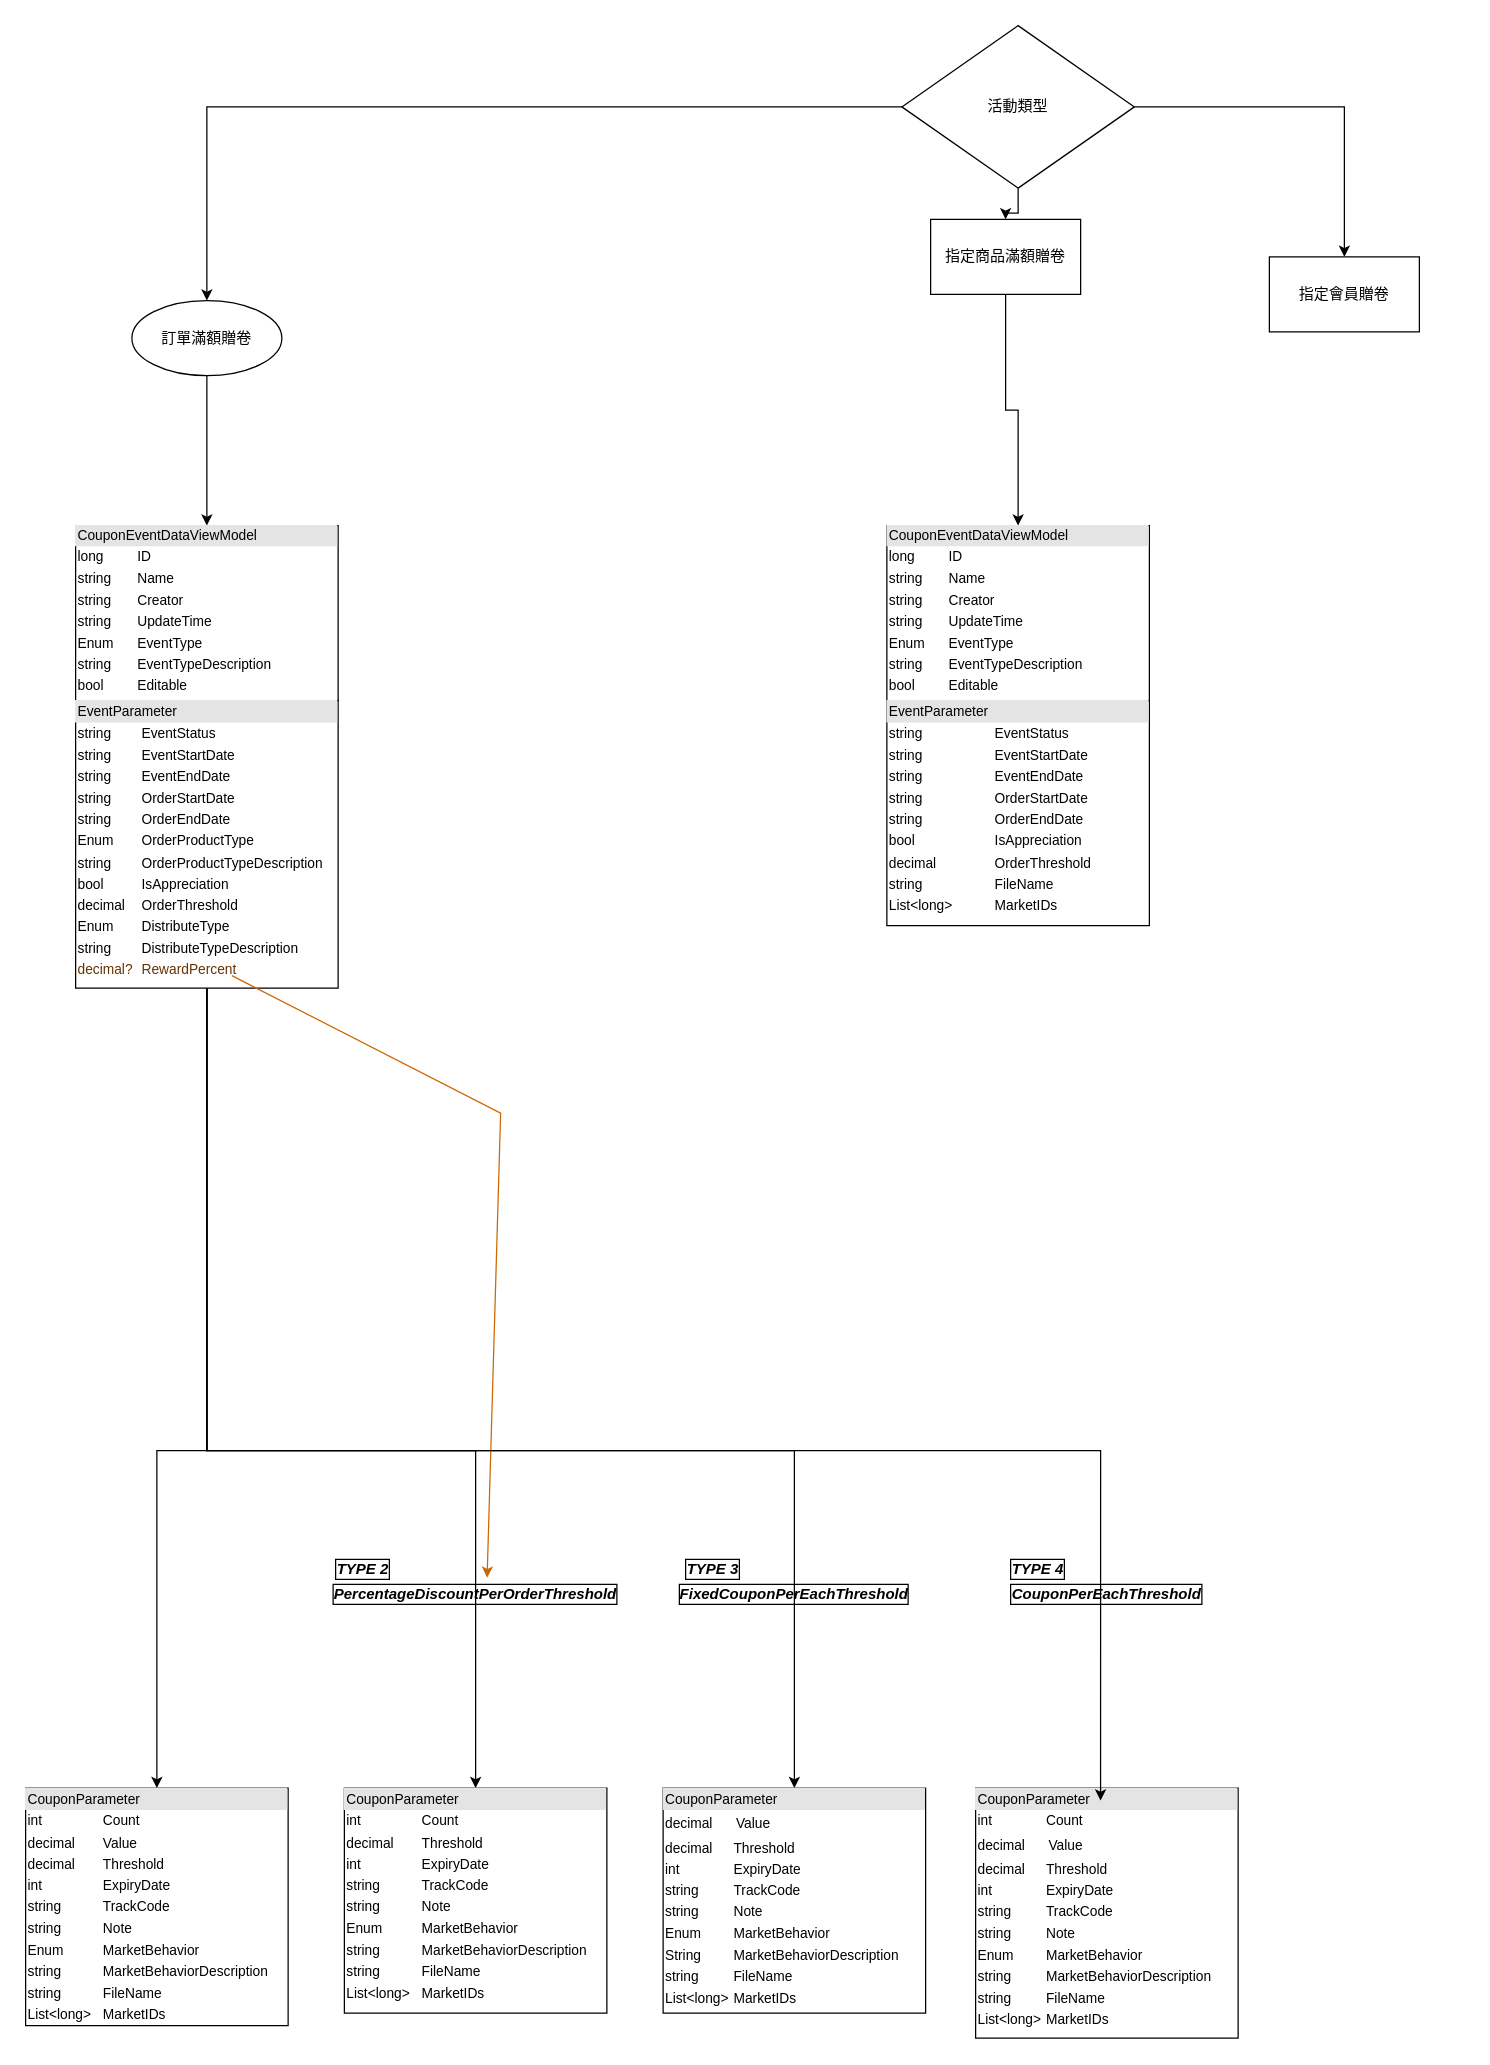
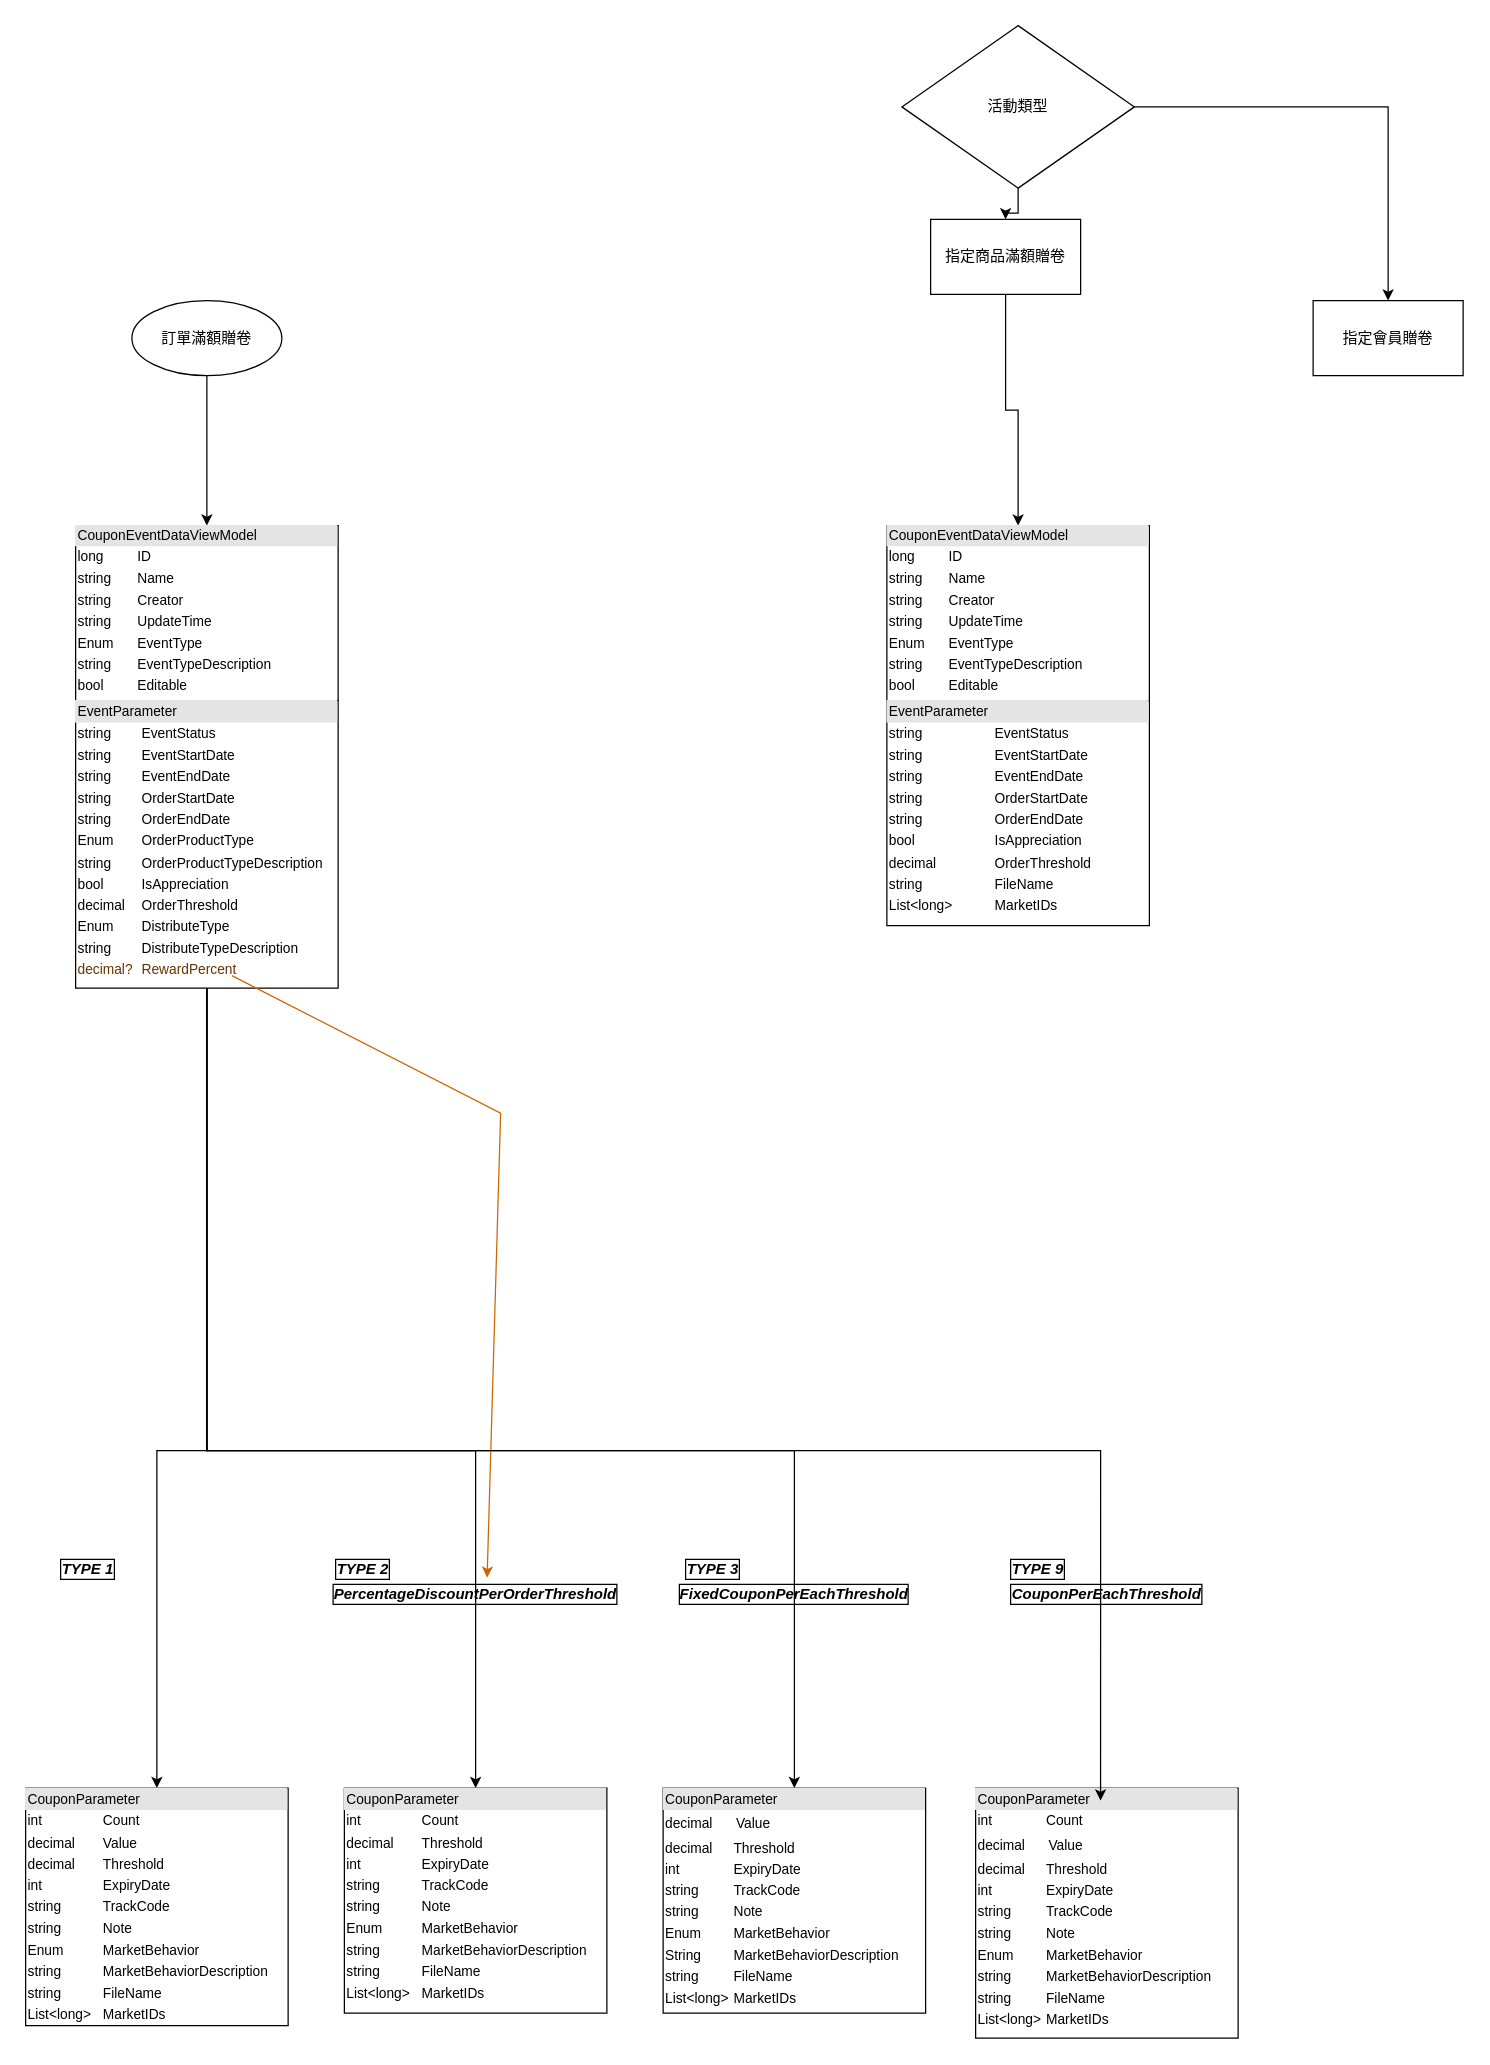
edge "活動類型" -> "訂單滿額贈卷": removed
node "指定會員贈卷": moved (1344, 294) -> (1388, 338)
node "TYPE 1": added
node "TYPE 4": label "TYPE 4" -> "TYPE 9"
